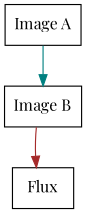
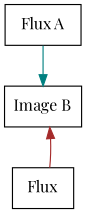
node "Image A": label "Image A" -> "Flux A"
edge "Image B" -> "Flux": reversed
